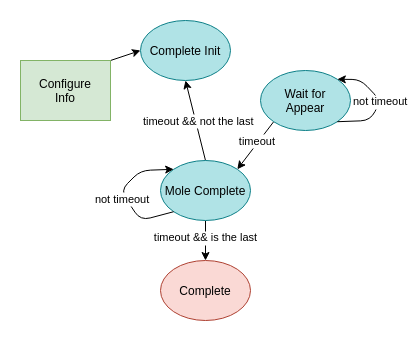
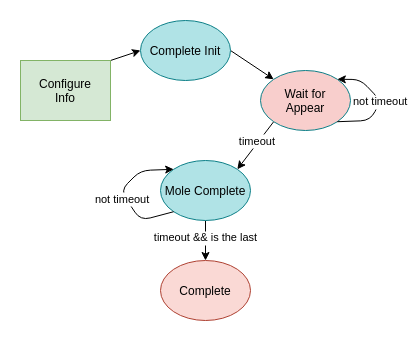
edge "Complete Init" -> "Wait for Appear": added
node "Wait for Appear": fillcolor #b0e3e6 -> #f8cecc
edge "Mole Complete" -> "Complete Init": removed, label "timeout && not the last"
